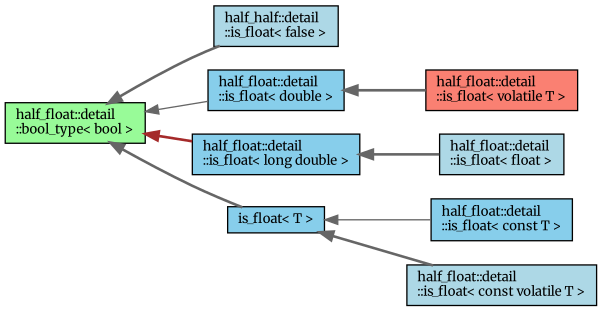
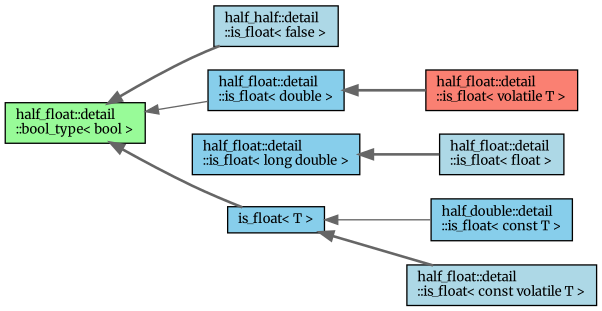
edge "half_float::detail ::is_float< long double >" -> "half_float::detail ::bool_type< bool >": removed
node "half_float::detail ::is_float< const T >": label "half_float::detail ::is_float< const T >" -> "half_double::detail ::is_float< const T >"
